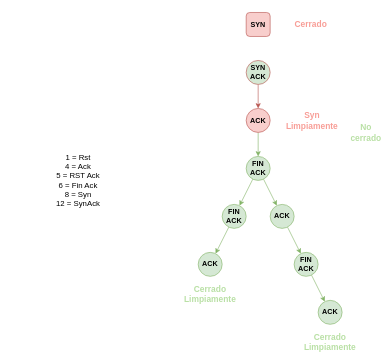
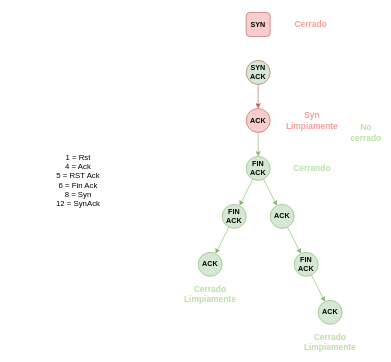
node "Cerrando": added
